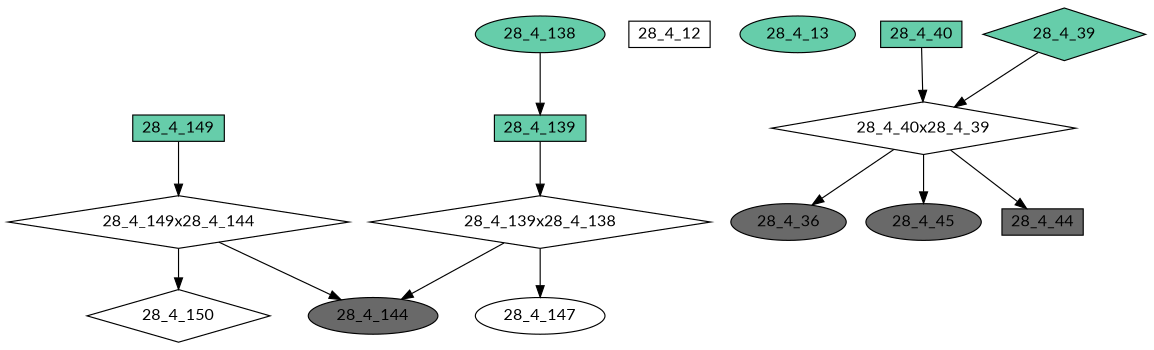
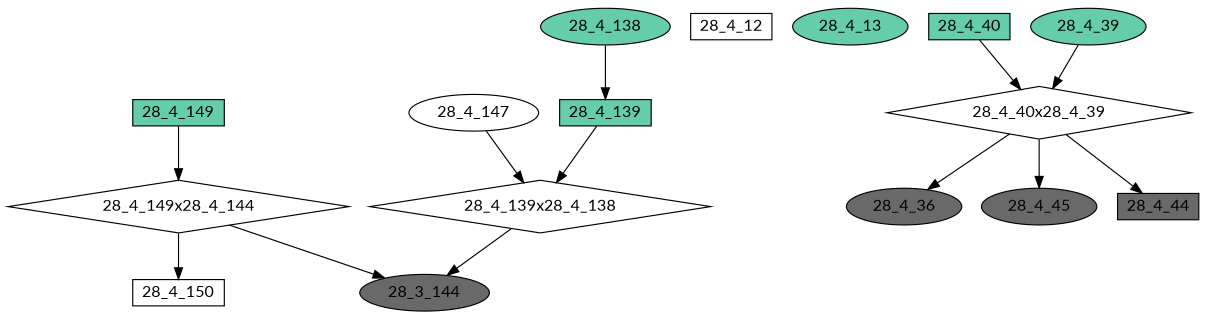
node "28_4_39": shape diamond -> ellipse
edge "28_4_139x28_4_138" -> "28_4_147": reversed
node "28_4_150": shape diamond -> box
node "28_4_144": label "28_4_144" -> "28_3_144"
